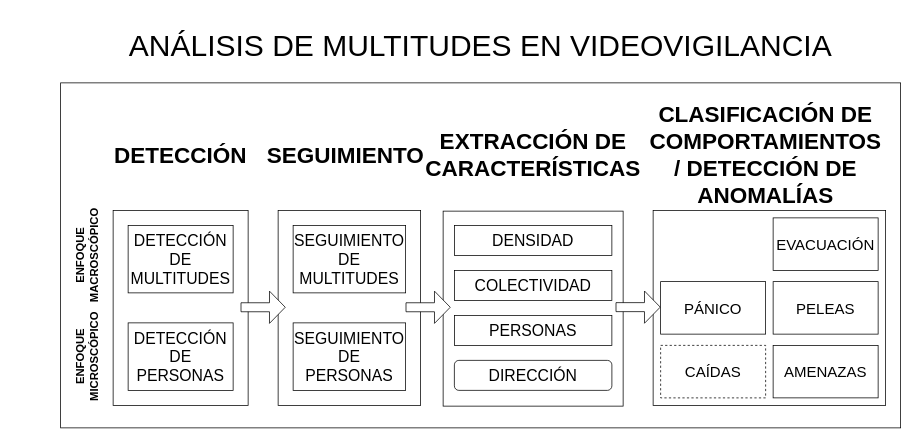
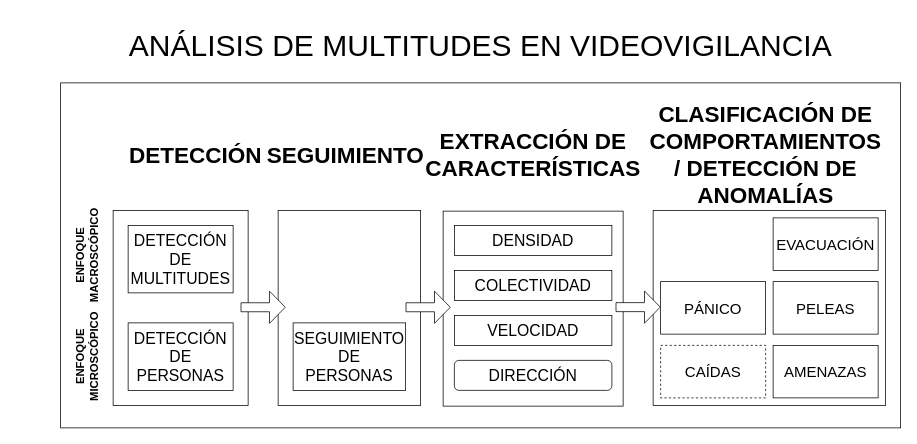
node "DETECCIÓN": moved (180, 155) -> (195, 155)
node "SEGUIMIENTO DE MULTITUDES": removed
node "PERSONAS": label "PERSONAS" -> "VELOCIDAD"
